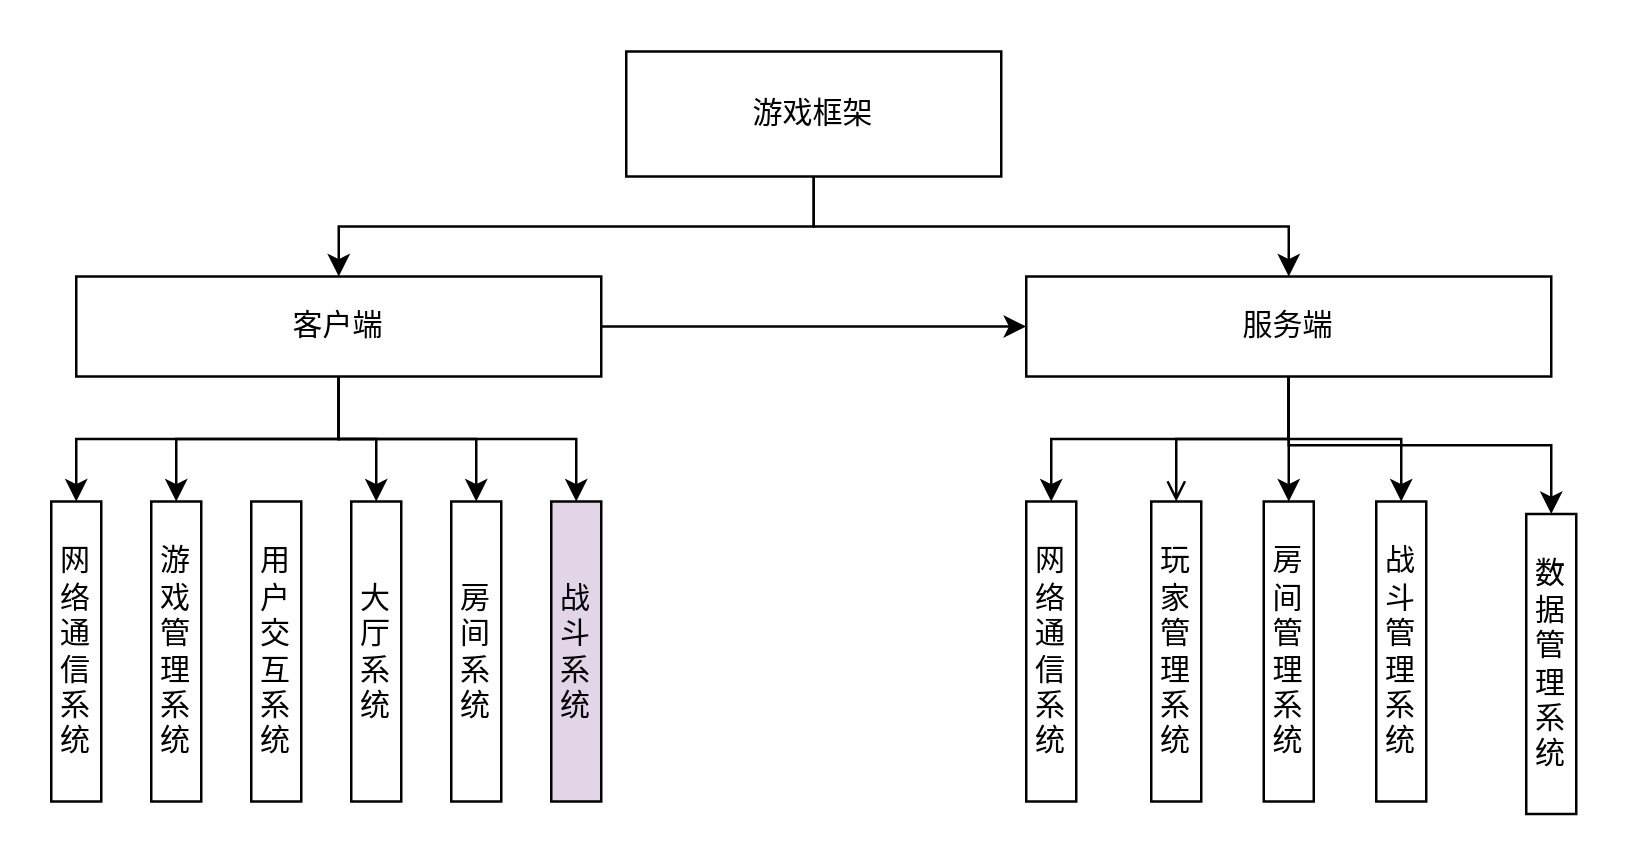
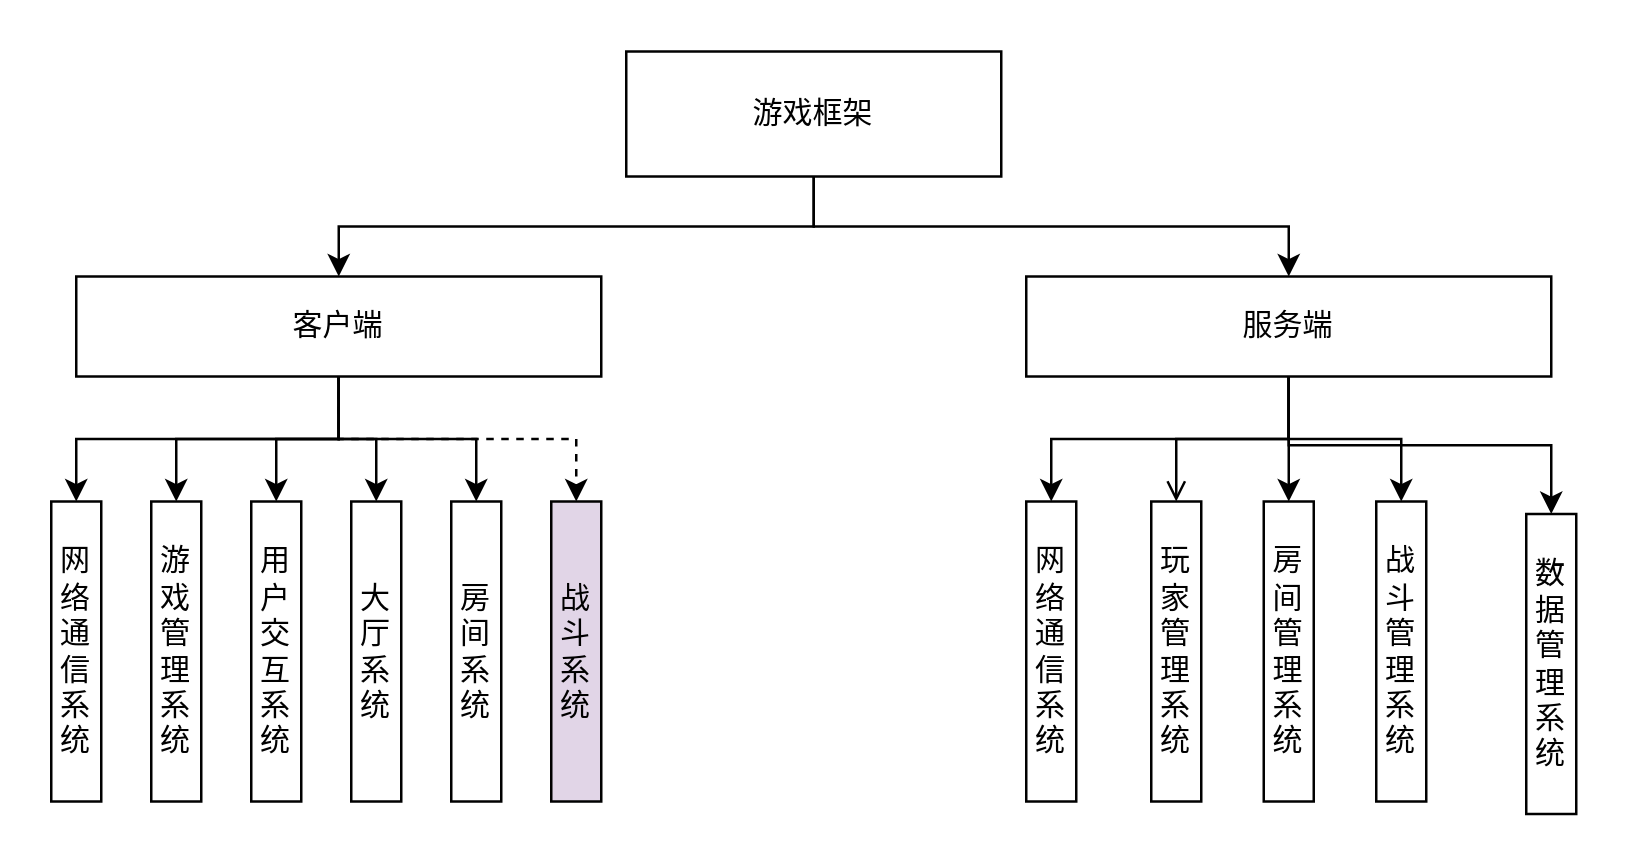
edge "客户端" -> "服务端": now "客户端" -> "用户交互系统"
edge "客户端" -> "战斗系统": style solid -> dashed
